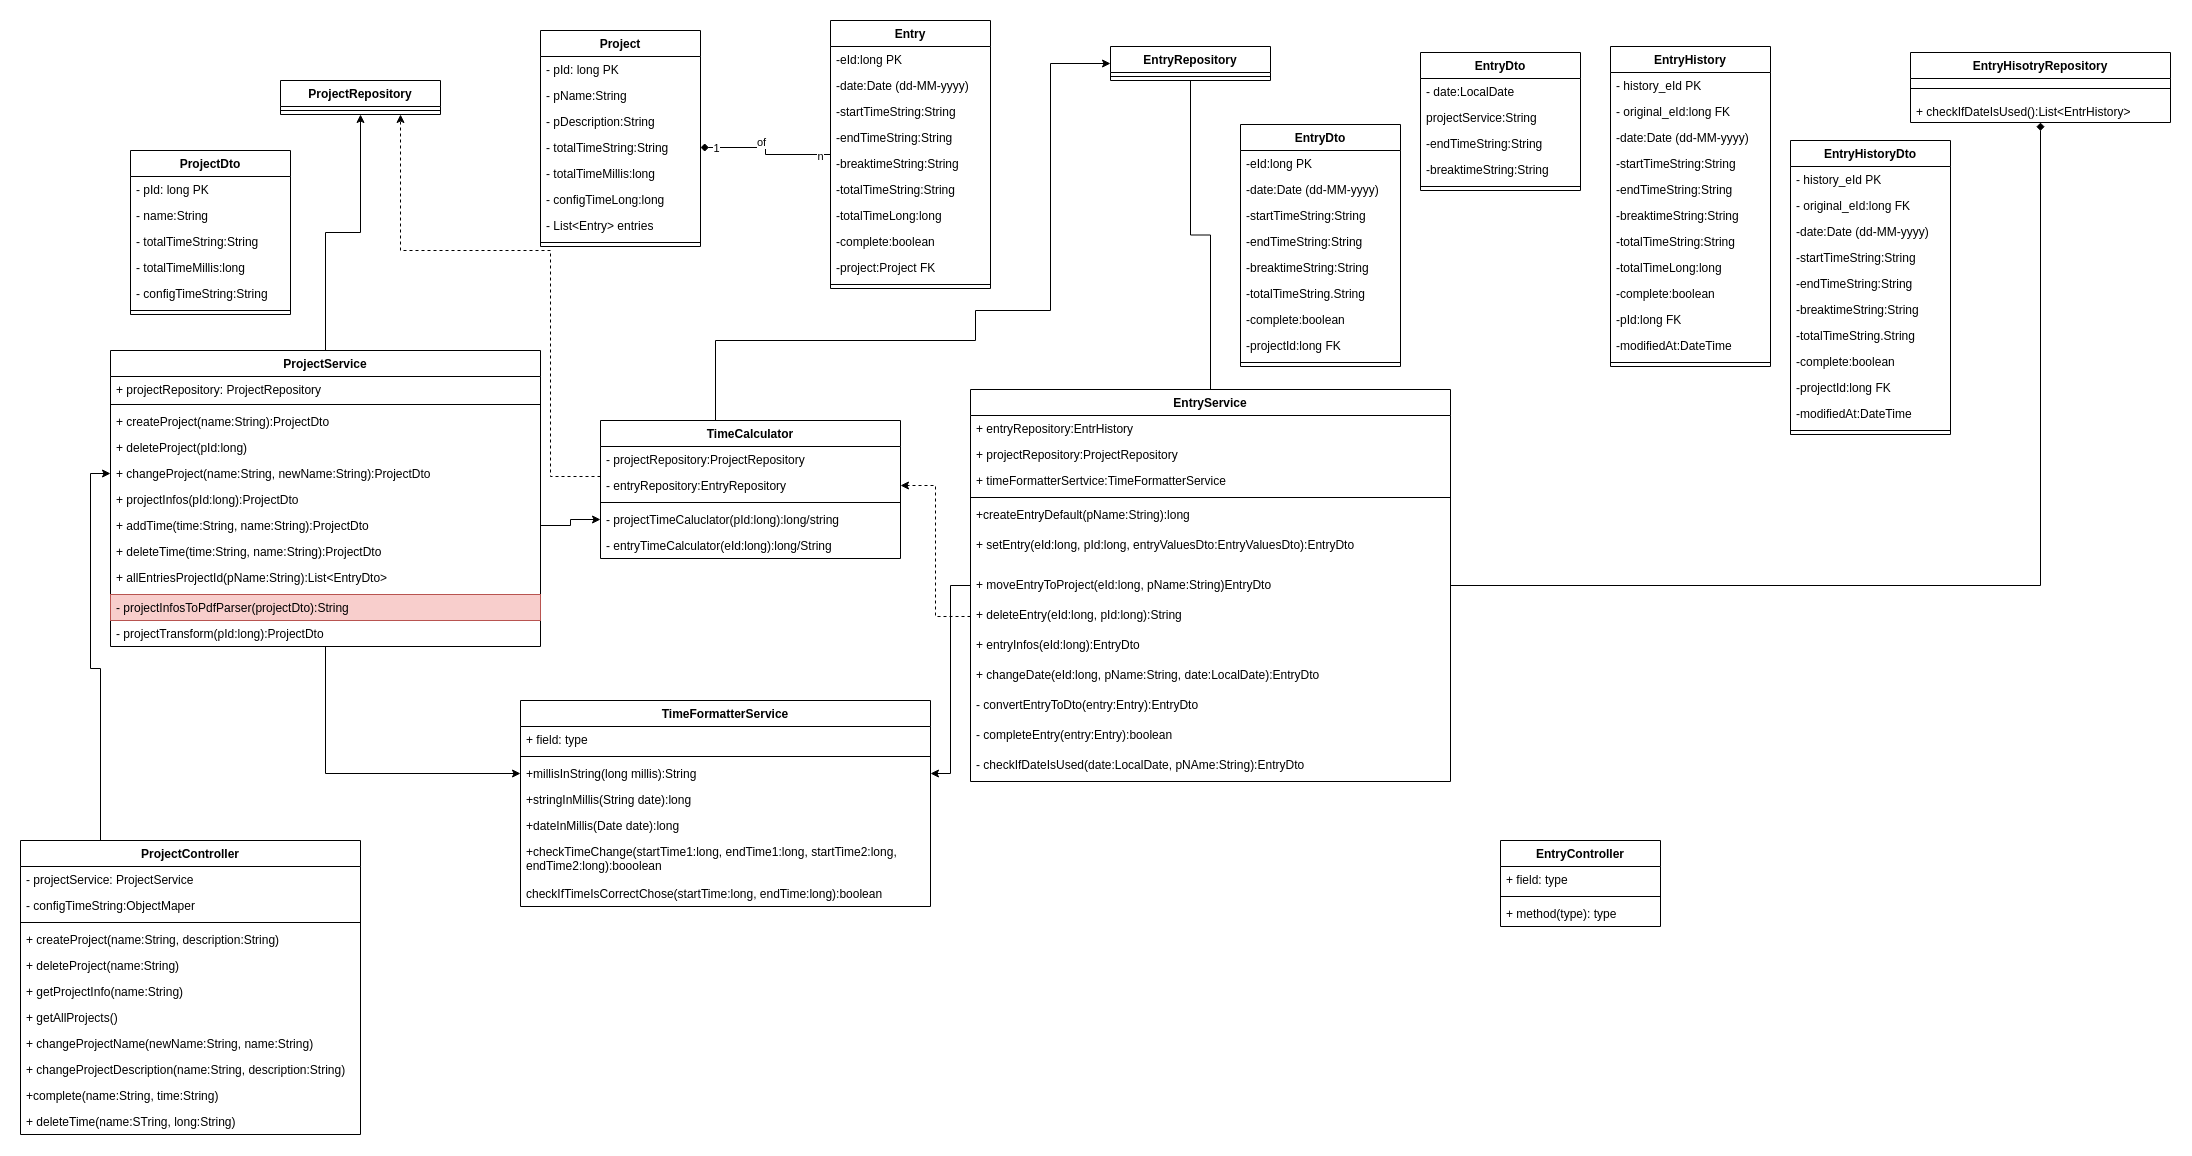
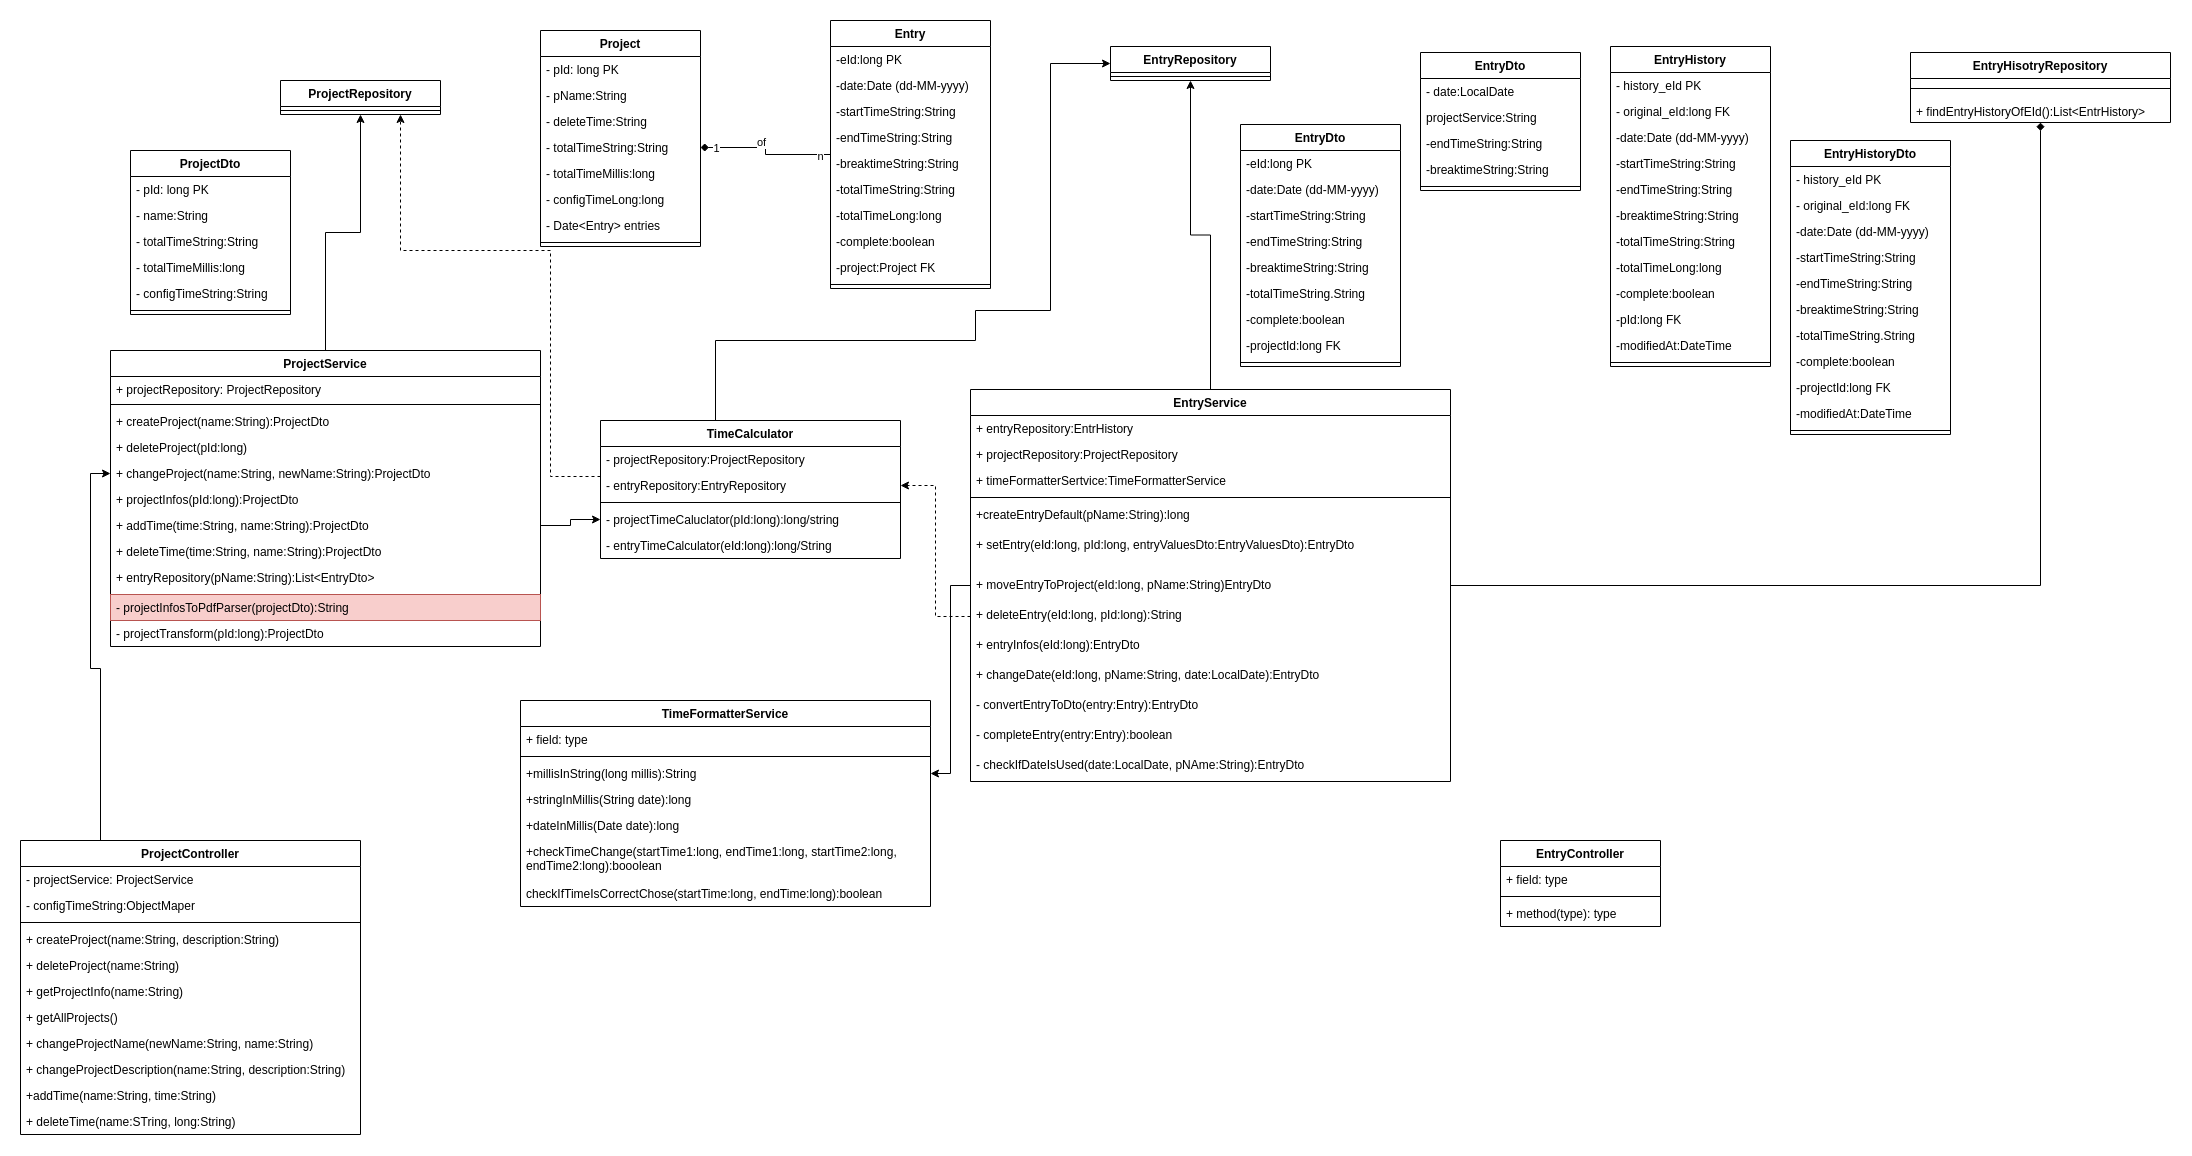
edge "EntryRepository" -- "EntryService": arrowhead none -> classic
node "+ checkIfDateIsUsed():List<EntrHistory>": label "+ checkIfDateIsUsed():List<EntrHistory>" -> "+ findEntryHistoryOfEId():List<EntrHistory>"
node "- pDescription:String": label "- pDescription:String" -> "- deleteTime:String"
node "- List<Entry> entries": label "- List<Entry> entries" -> "- Date<Entry> entries"
node "+ allEntriesProjectId(pName:String):List<EntryDto>": label "+ allEntriesProjectId(pName:String):List<EntryDto>" -> "+ entryRepository(pName:String):List<EntryDto>"
edge "ProjectService" -> "+millisInString(long millis):String": removed
node "+complete(name:String, time:String)": label "+complete(name:String, time:String)" -> "+addTime(name:String, time:String)"
